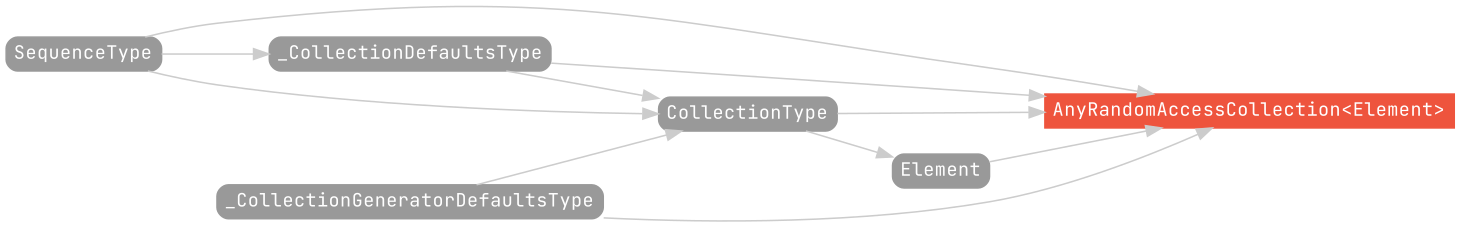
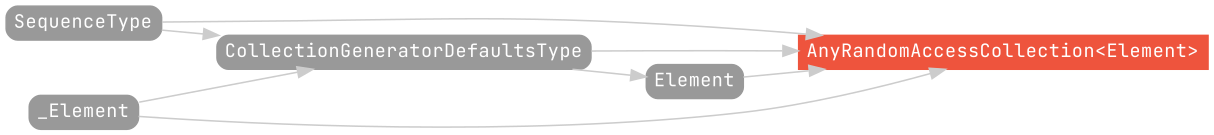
node "_CollectionDefaultsType": removed
node "CollectionType": label "CollectionType" -> "CollectionGeneratorDefaultsType"
node "_CollectionGeneratorDefaultsType": label "_CollectionGeneratorDefaultsType" -> "_Element"
